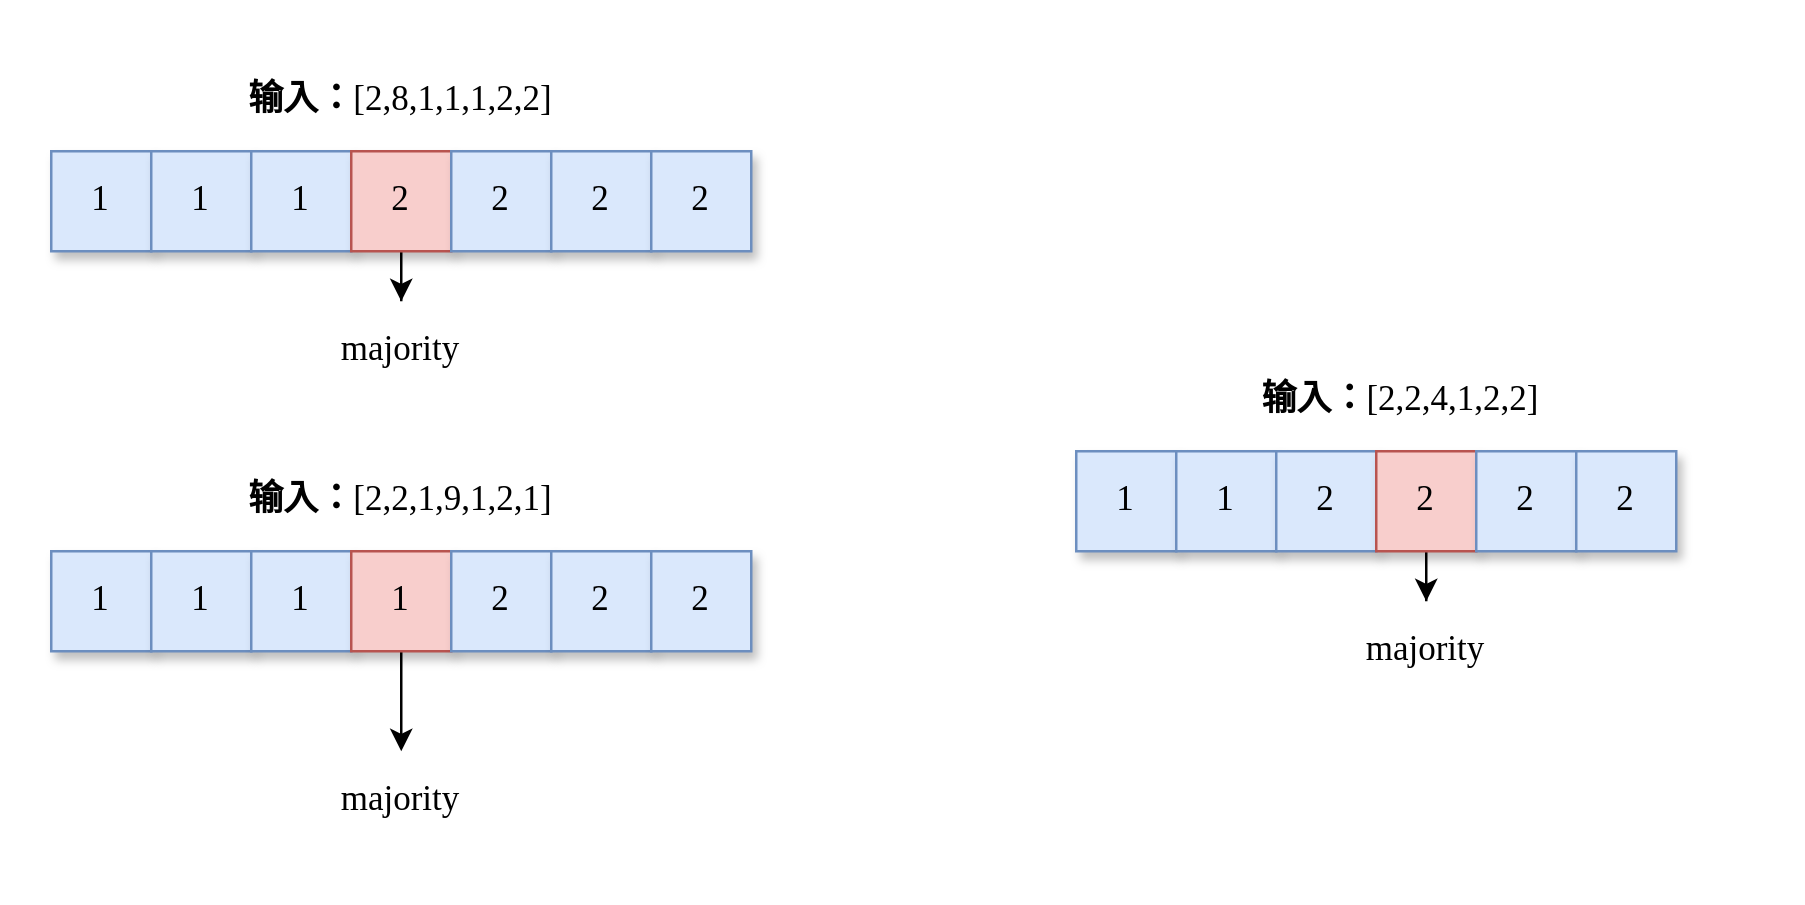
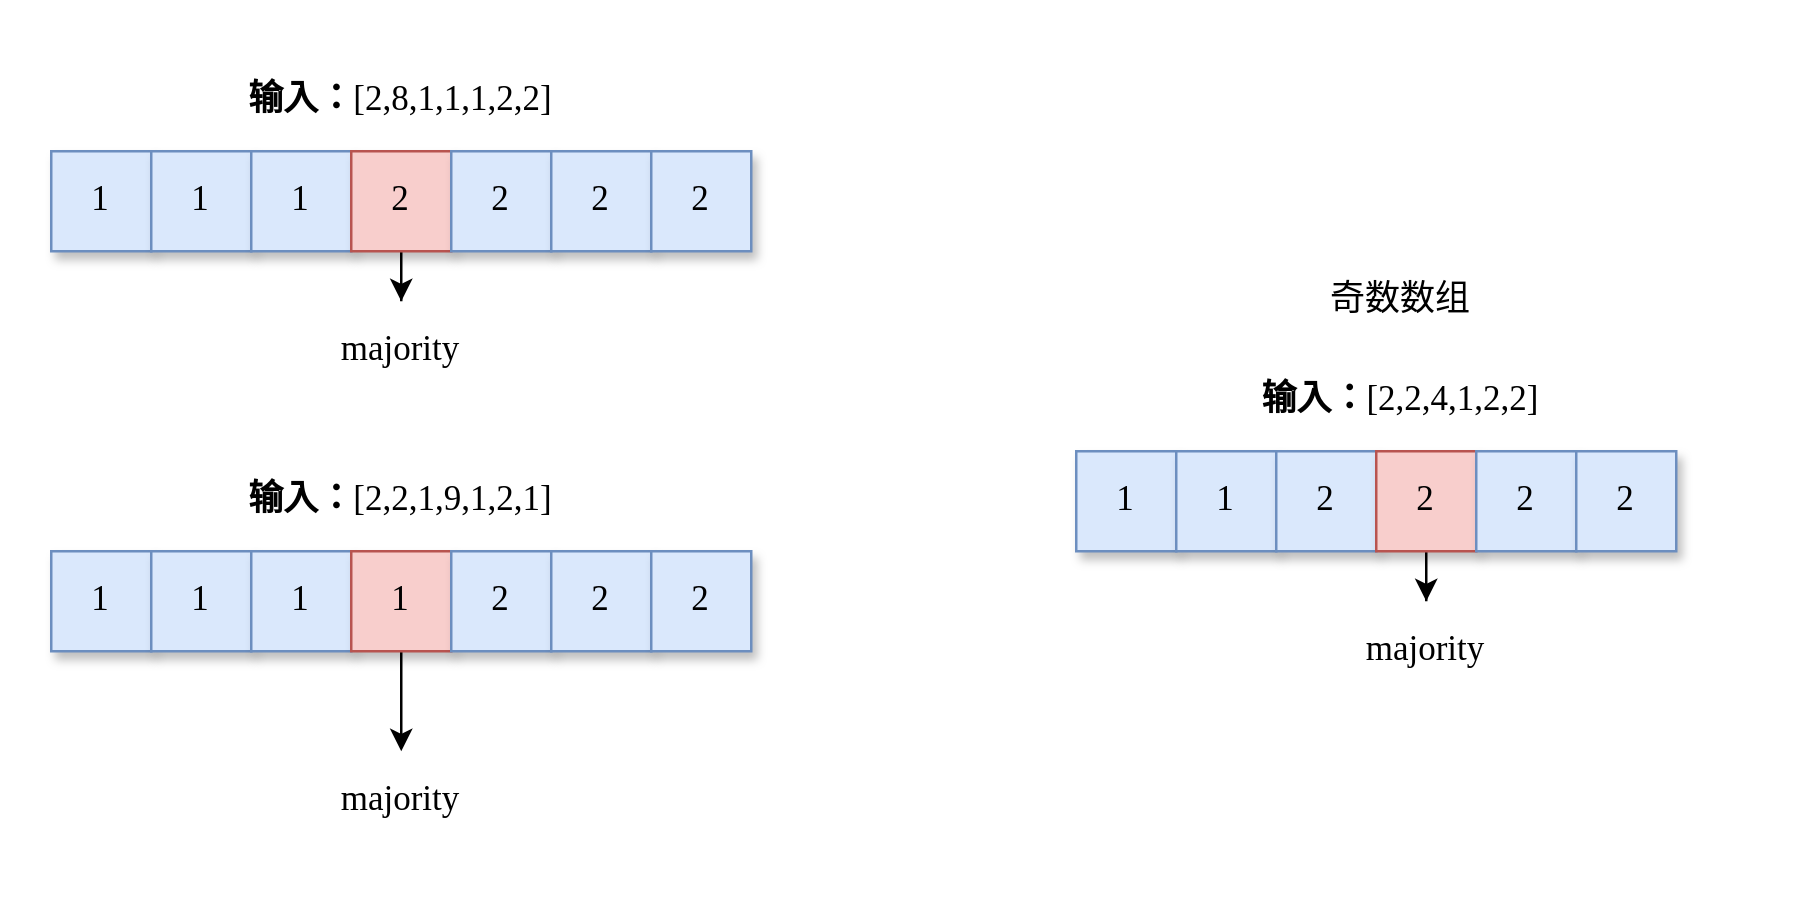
node "奇数数组": added
